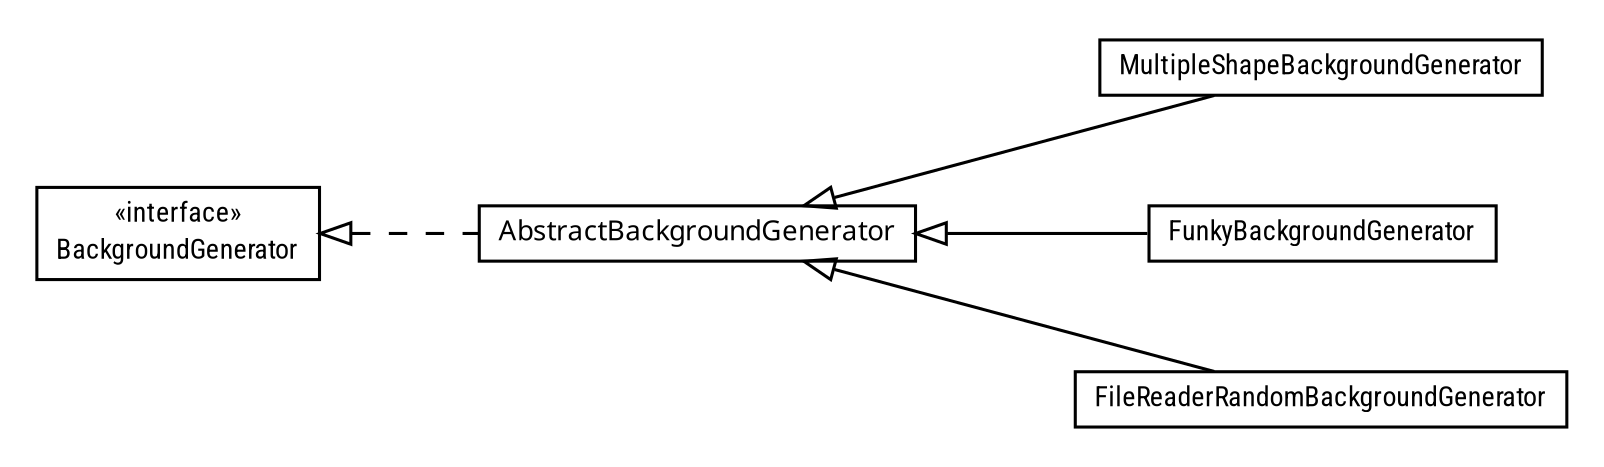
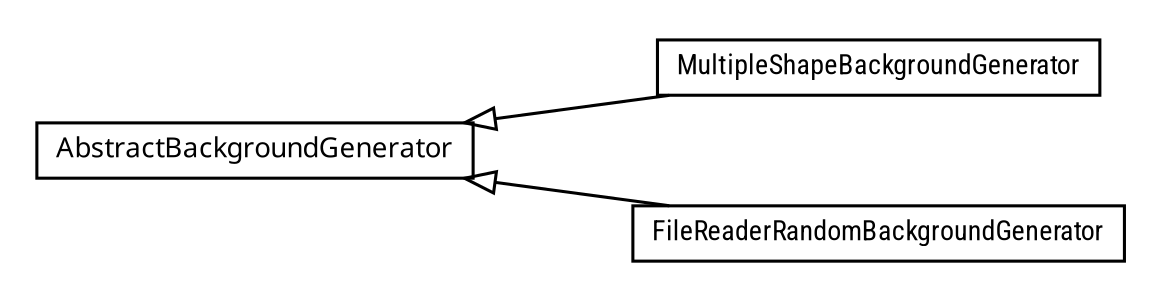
node "BackgroundGenerator": removed
node "FunkyBackgroundGenerator": removed
